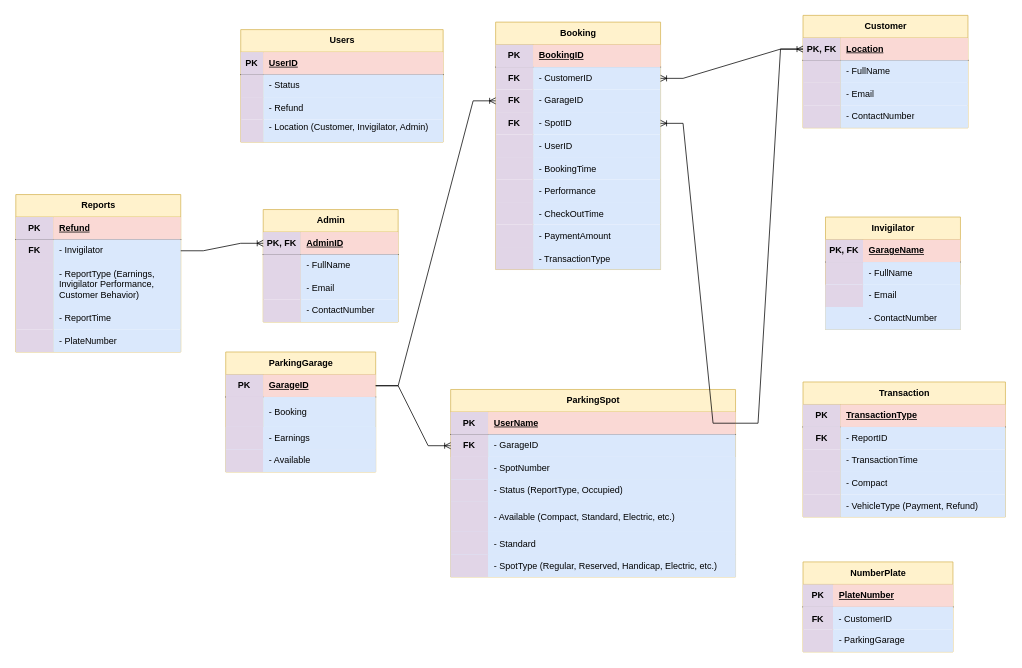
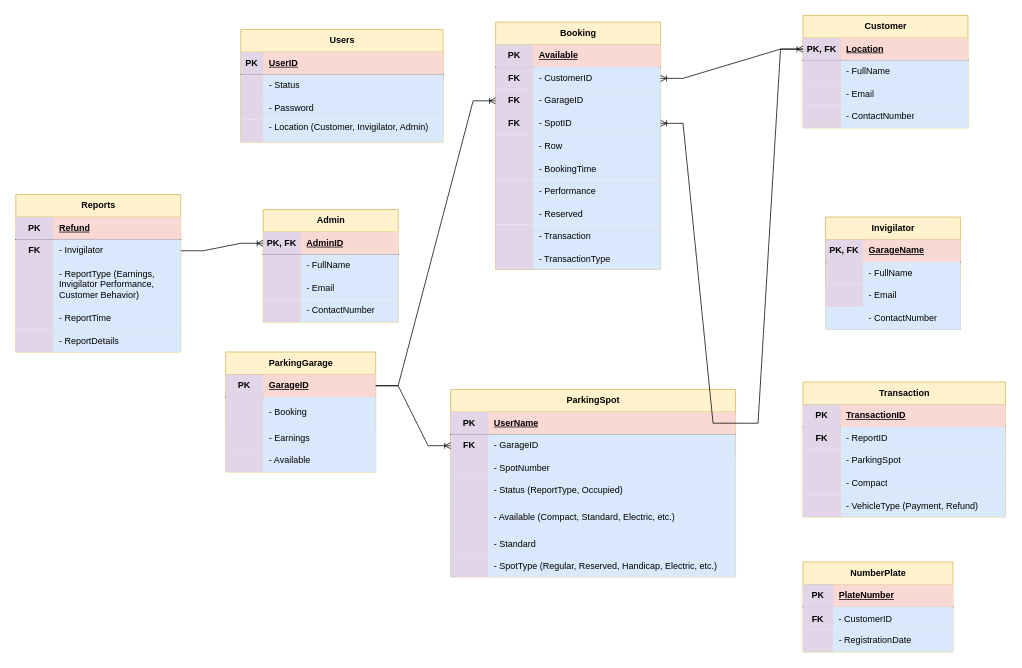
node "BookingID": label "BookingID" -> "Available"
node "- Refund": label "- Refund" -> "- Password"
node "- UserID": label "- UserID" -> "- Row"
node "- CheckOutTime": label "- CheckOutTime" -> "- Reserved"
node "- PaymentAmount": label "- PaymentAmount" -> "- Transaction"
node "- PlateNumber": label "- PlateNumber" -> "- ReportDetails"
node "TransactionType": label "TransactionType" -> "TransactionID"
node "- TransactionTime": label "- TransactionTime" -> "- ParkingSpot"
node "- ParkingGarage": label "- ParkingGarage" -> "- RegistrationDate"
